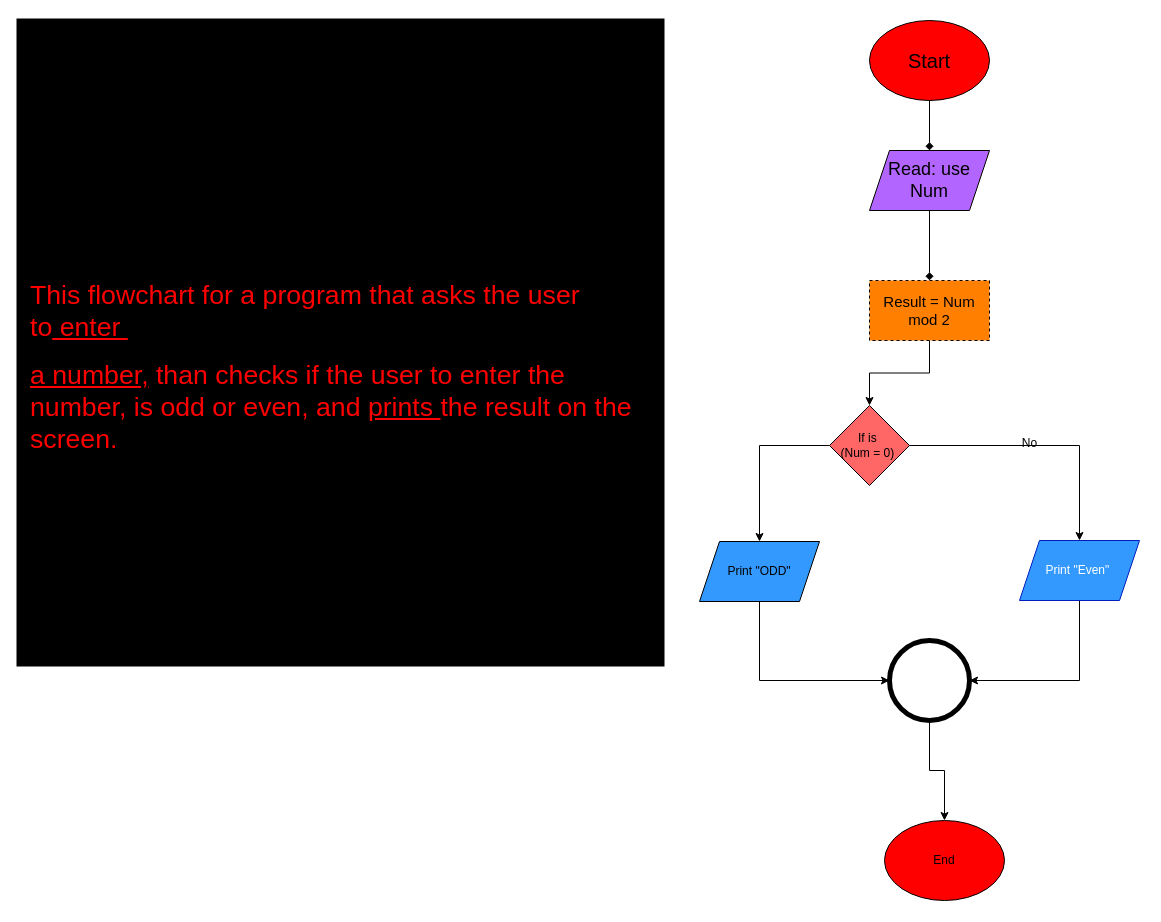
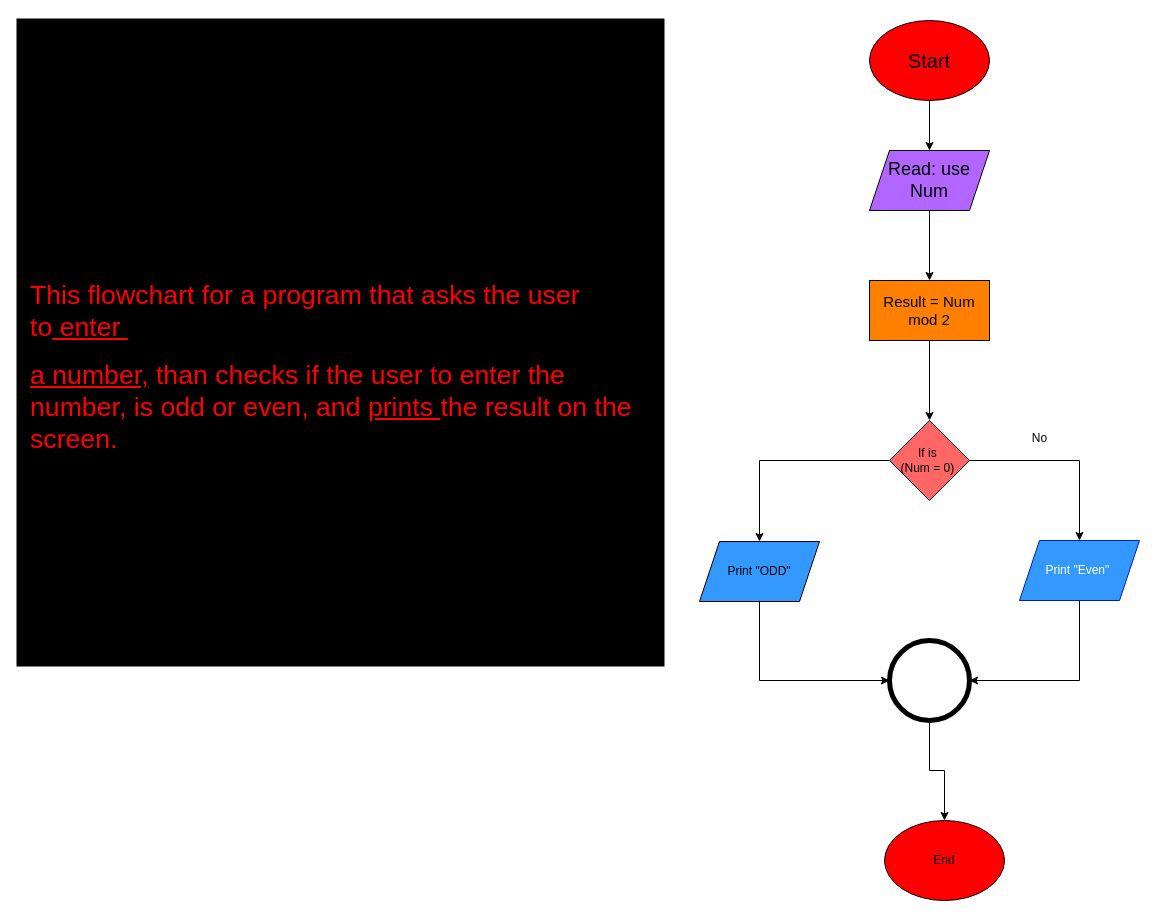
edge "Start" -> "Read: use Num": arrowhead diamond -> classic
edge "Read: use Num" -> "Result = Num mod 2": arrowhead diamond -> classic
node "Result = Num mod 2": style dashed -> solid
node "No": moved (1030, 444) -> (1040, 439)
node "If is (Num = 0)": moved (870, 446) -> (930, 461)
